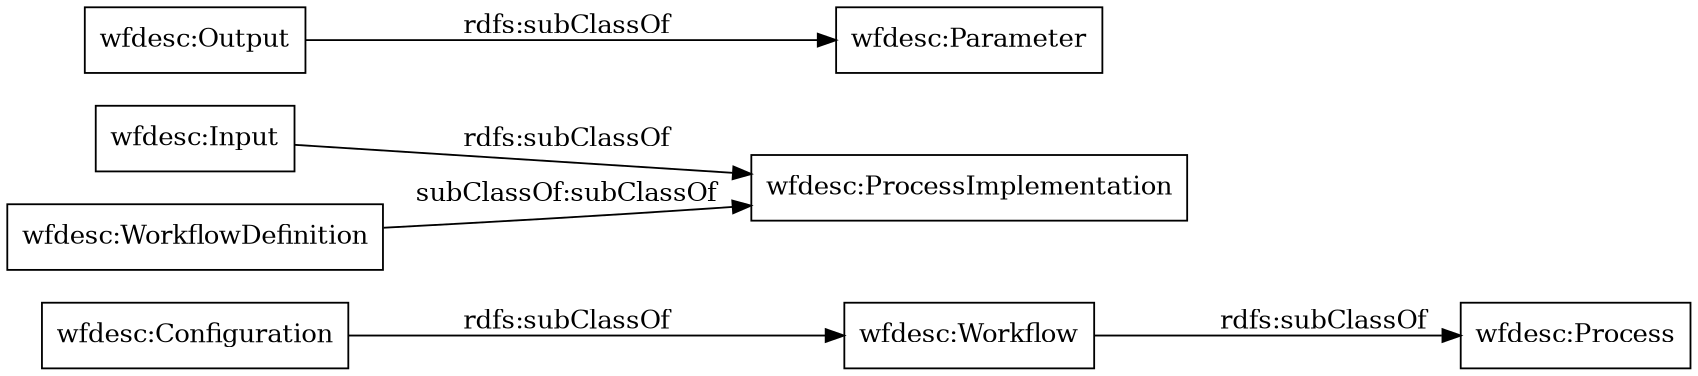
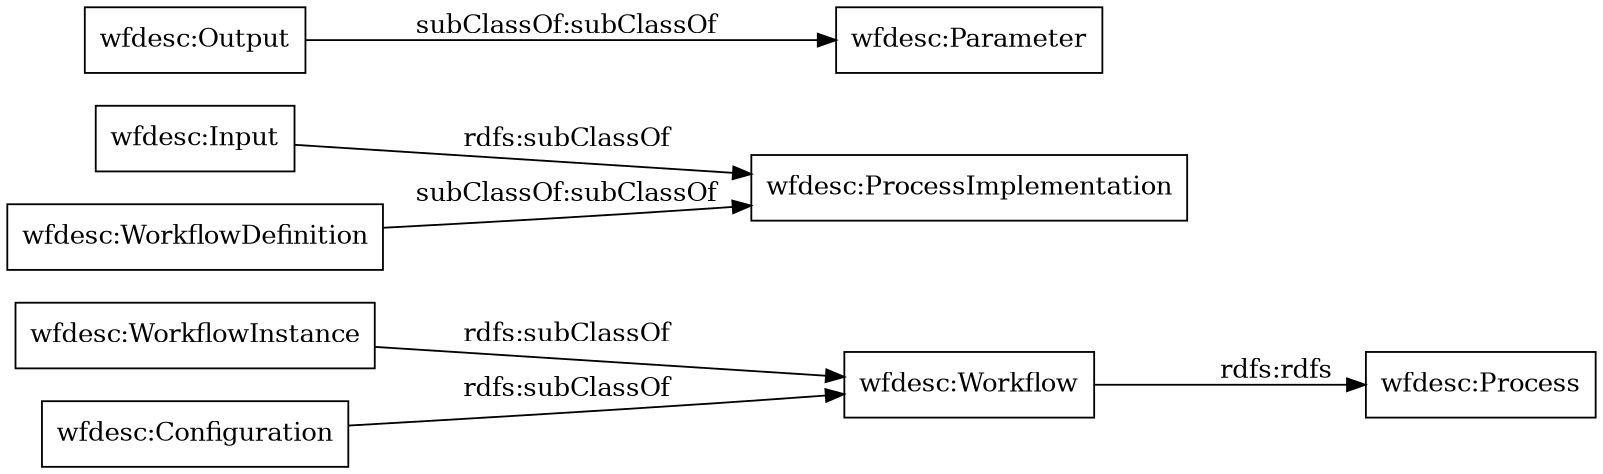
edge "wfdesc:Output" -> "wfdesc:Parameter": label "rdfs:subClassOf" -> "subClassOf:subClassOf"
edge "wfdesc:Workflow" -> "wfdesc:Process": label "rdfs:subClassOf" -> "rdfs:rdfs"
node "wfdesc:WorkflowInstance": added
